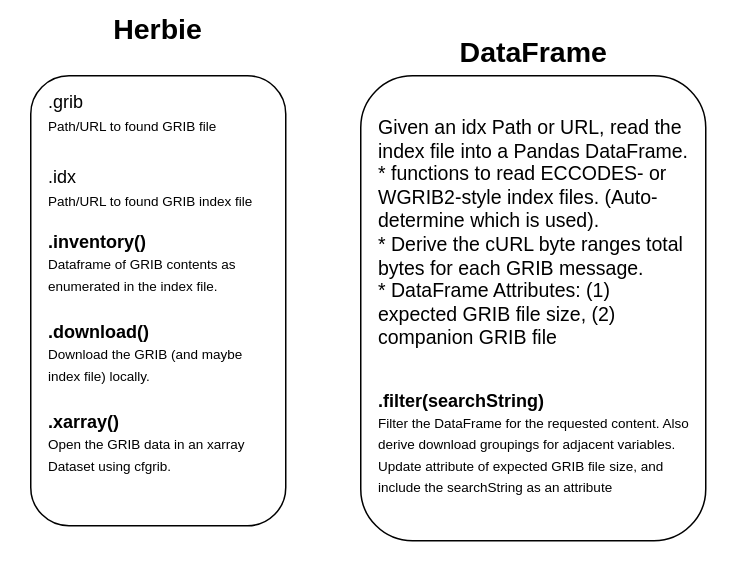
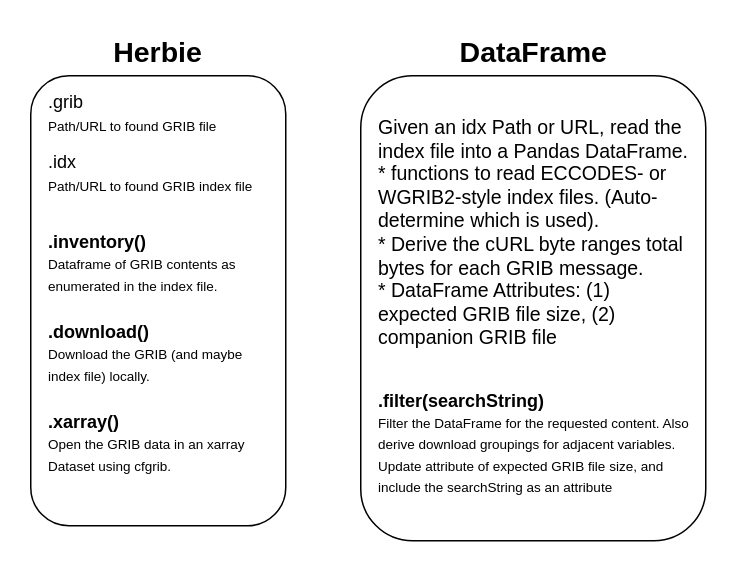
node "Herbie": moved (158, 31) -> (158, 53)
node ".idx Path/URL to found GRIB index file": moved (151, 188) -> (151, 173)
